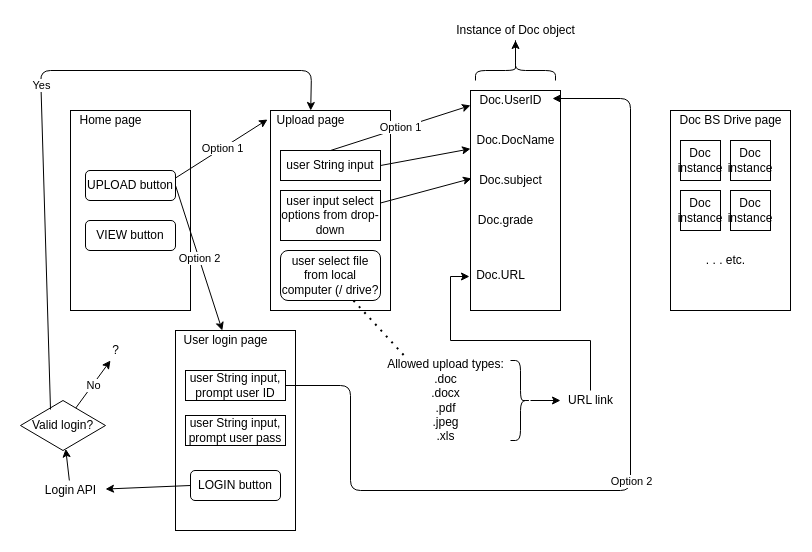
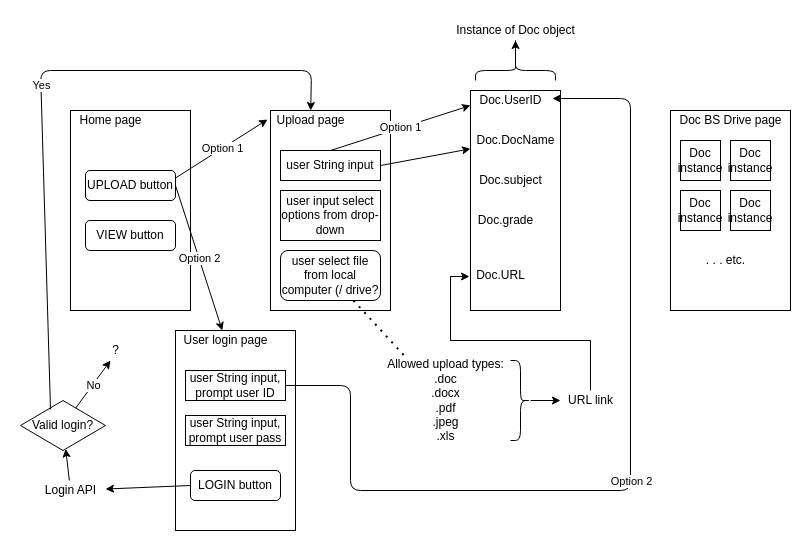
edge "user input select options from drop-down" -> "Doc.subject": removed
